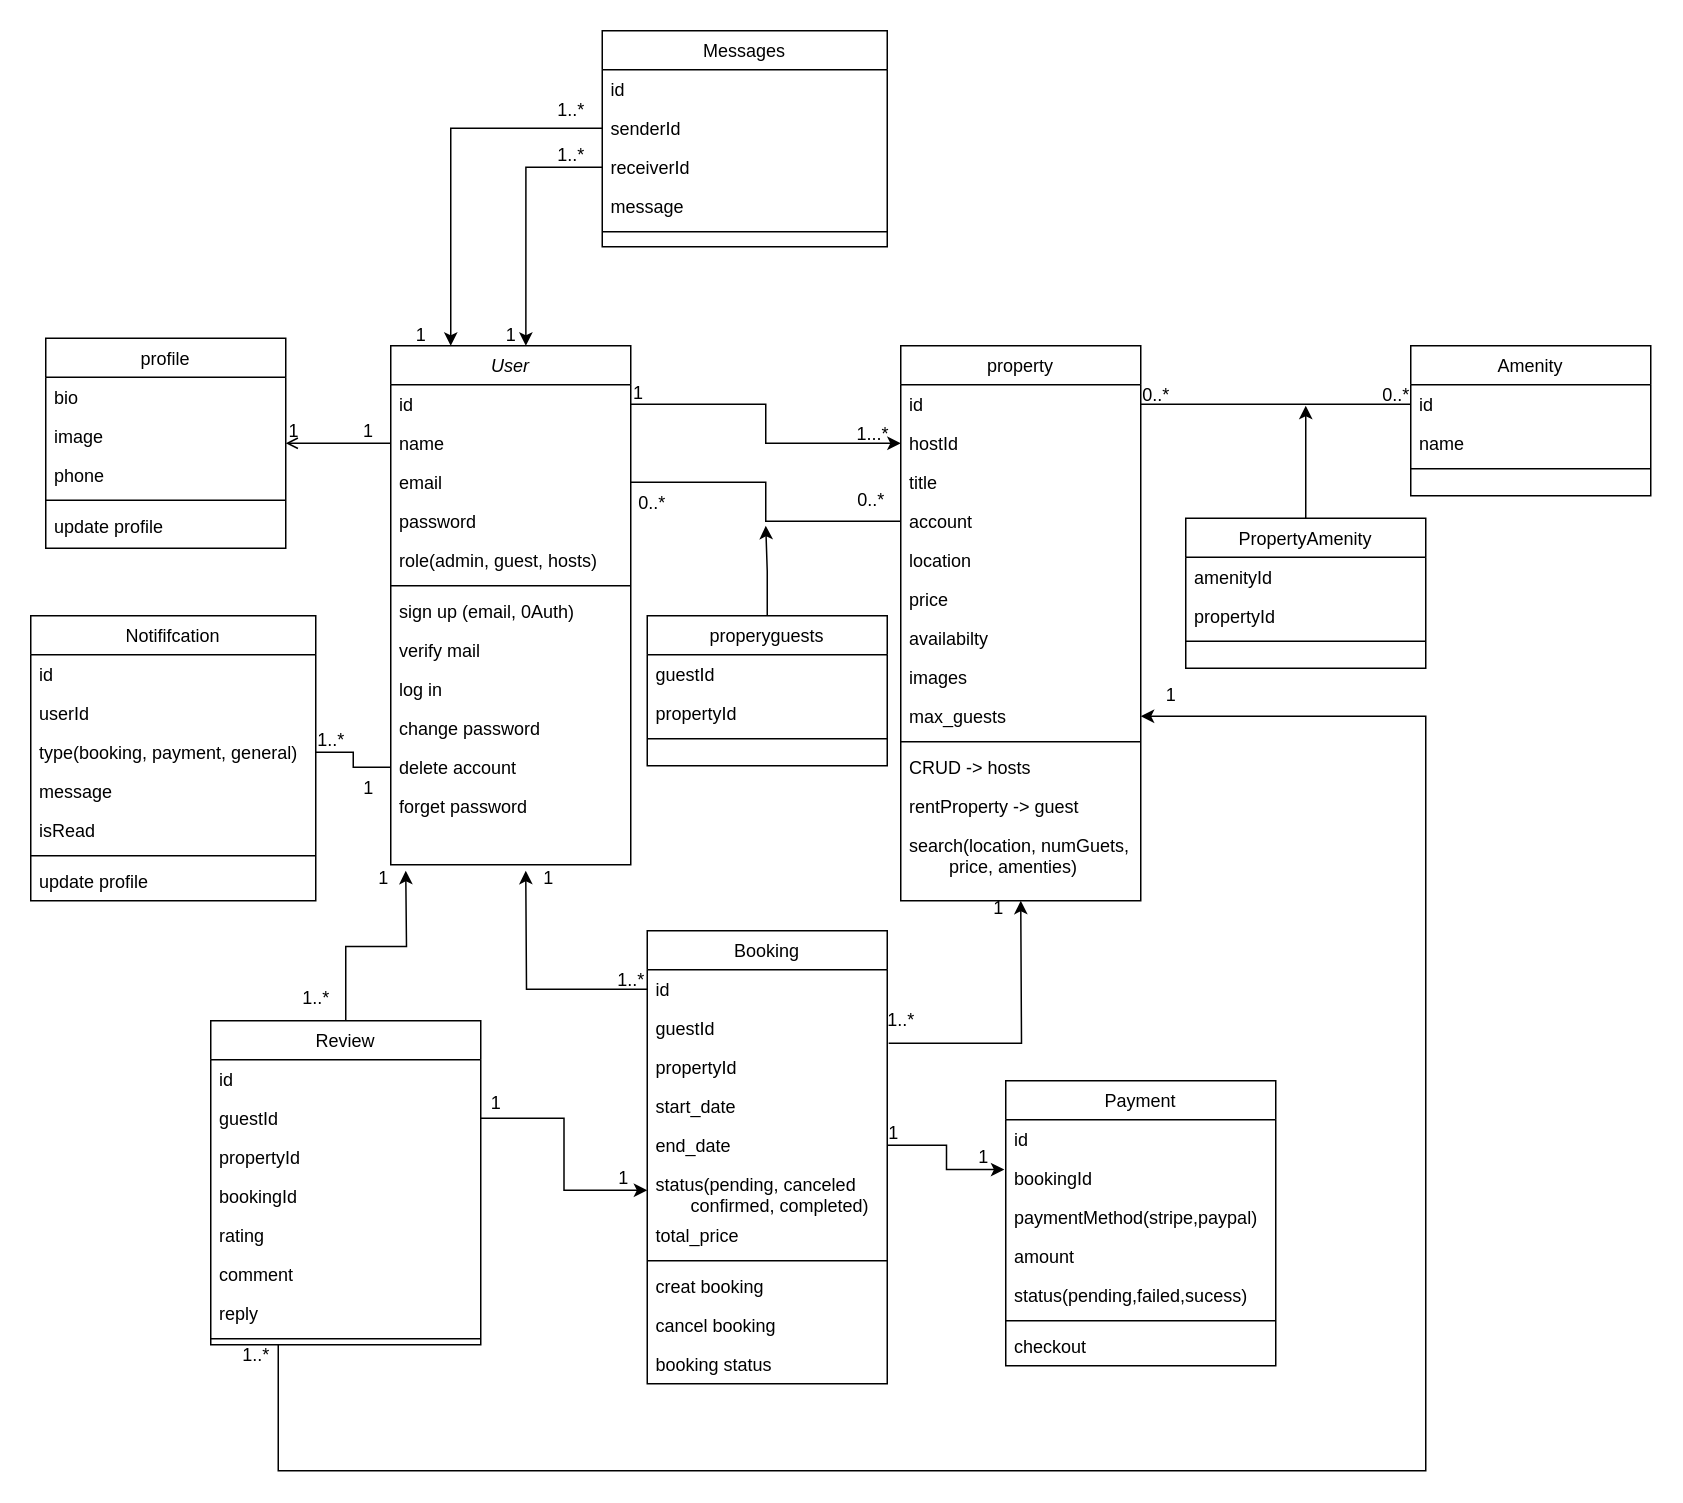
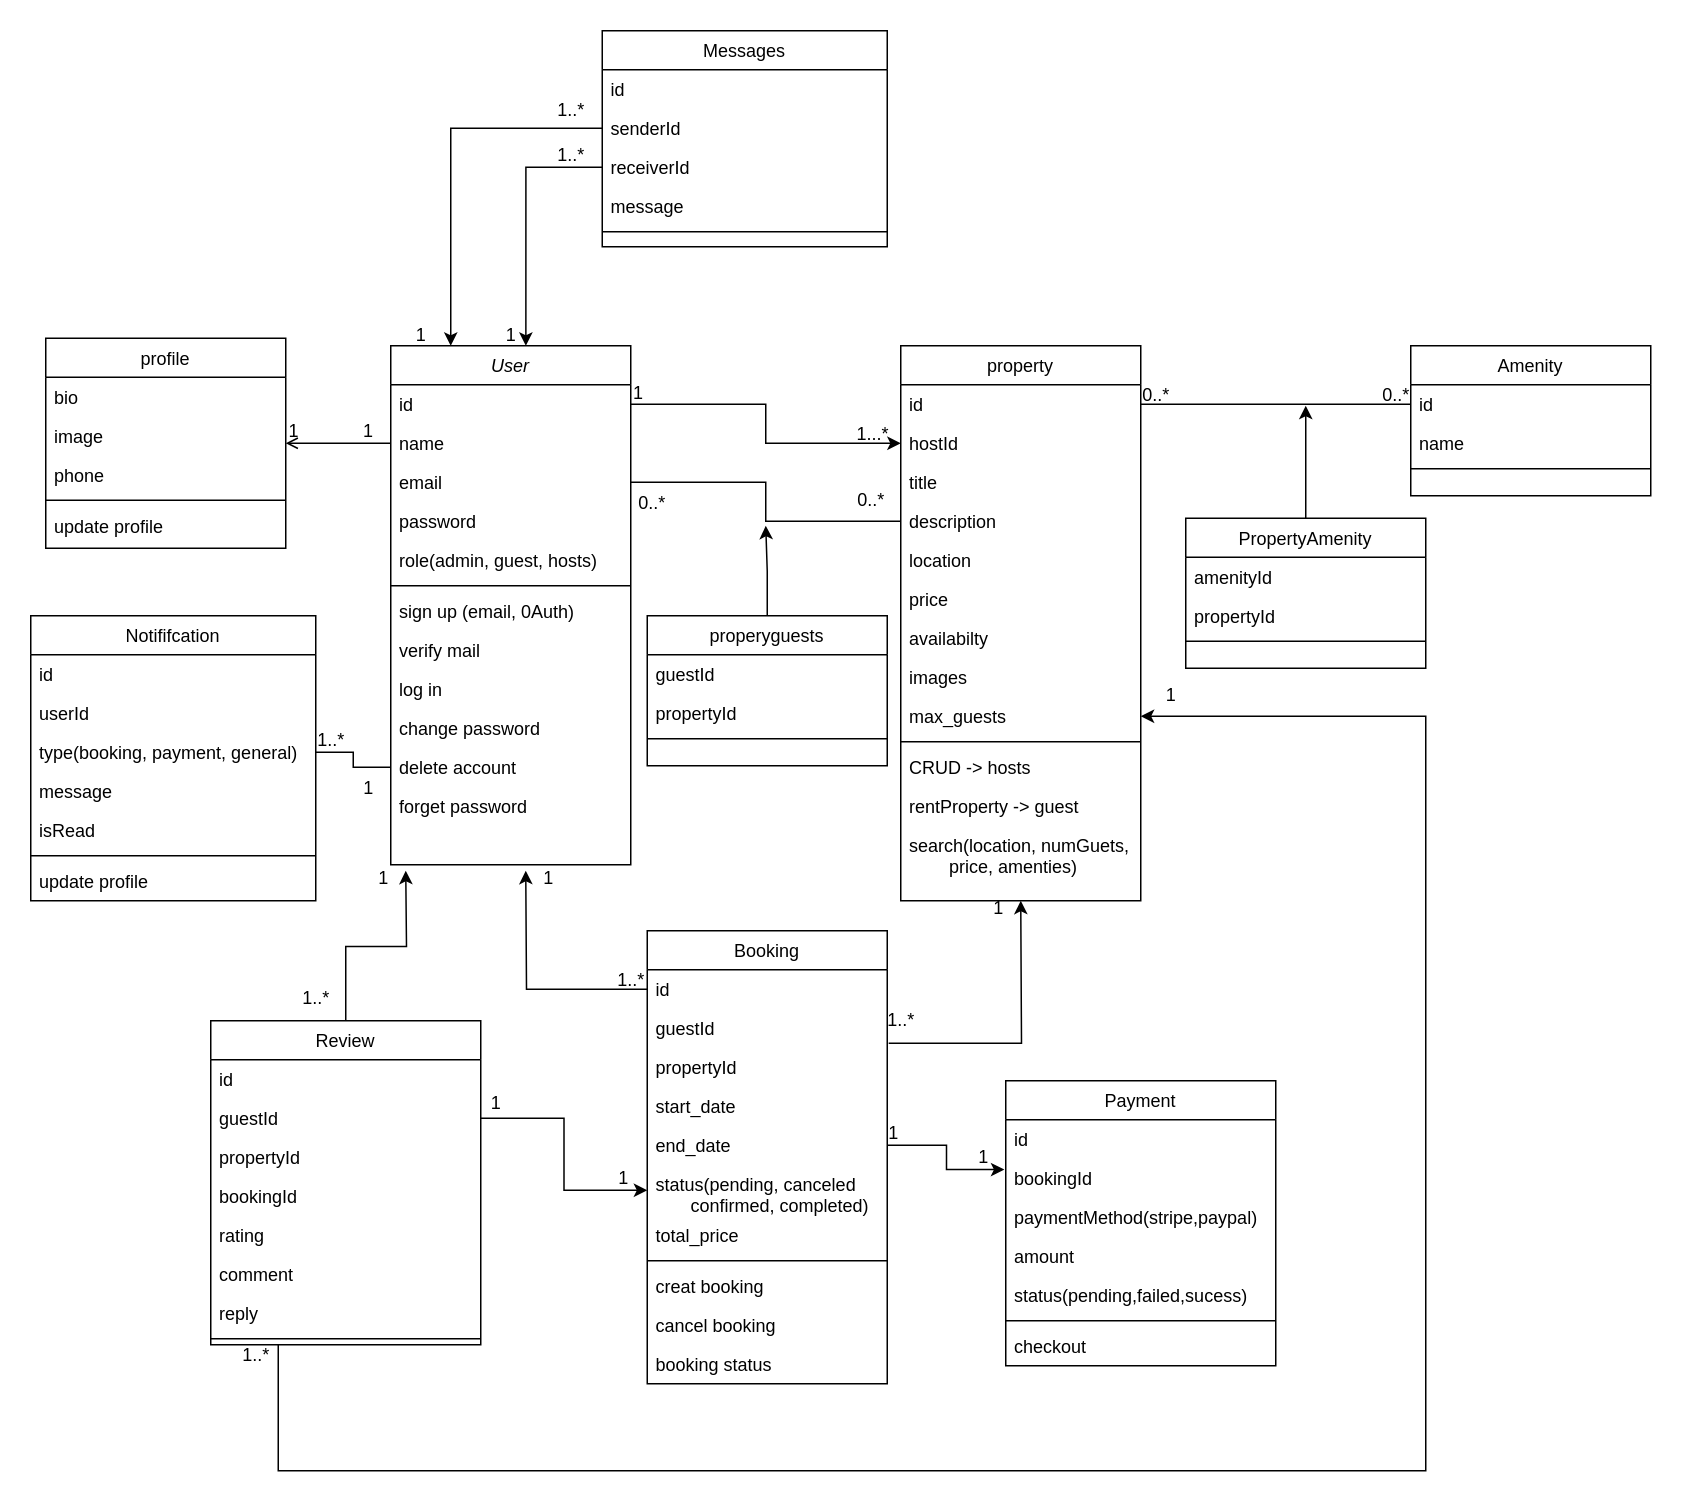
node "account": label "account" -> "description"
